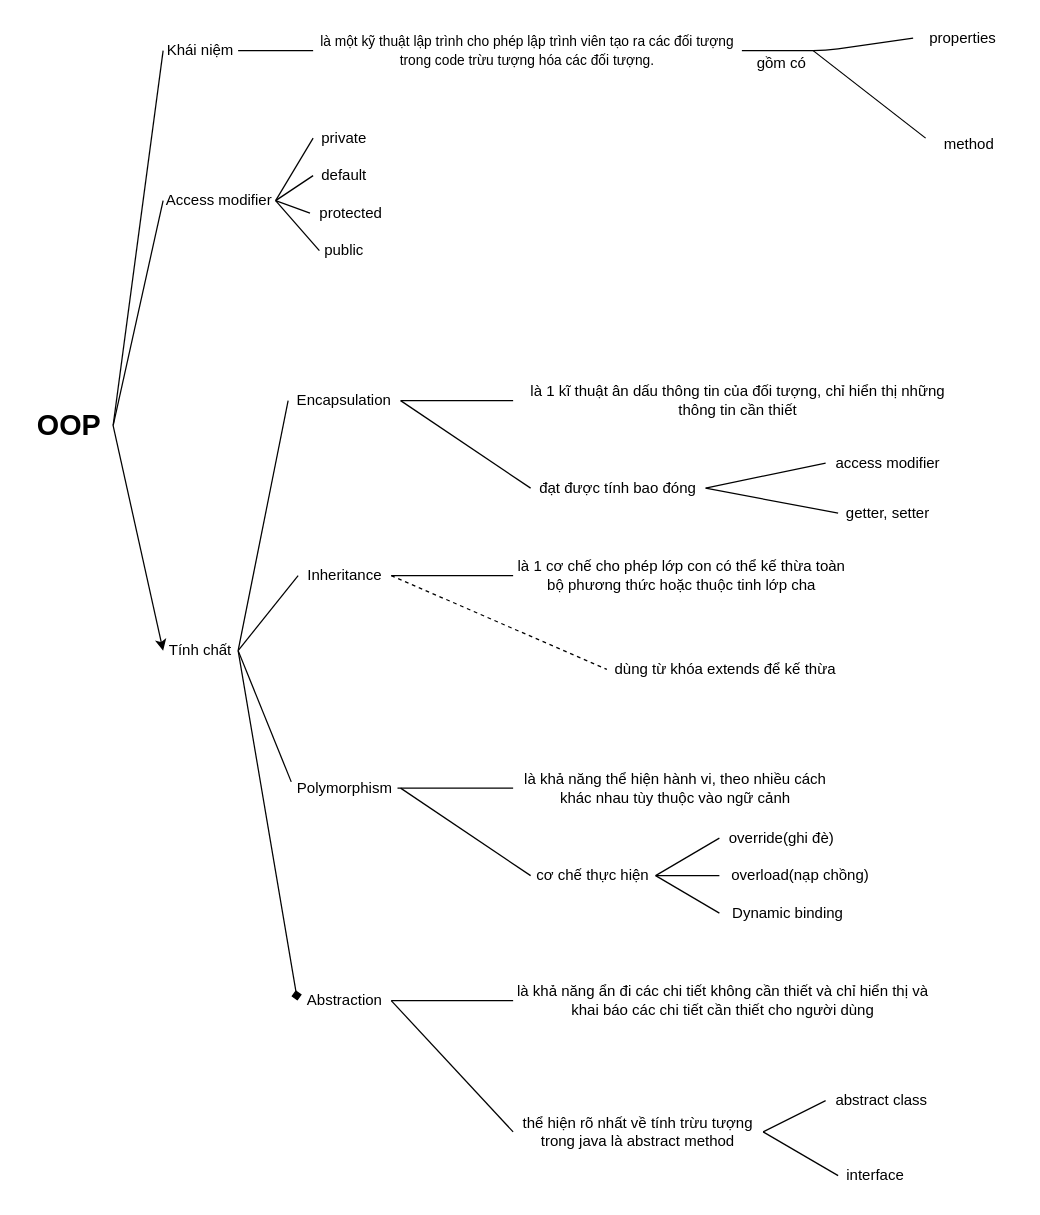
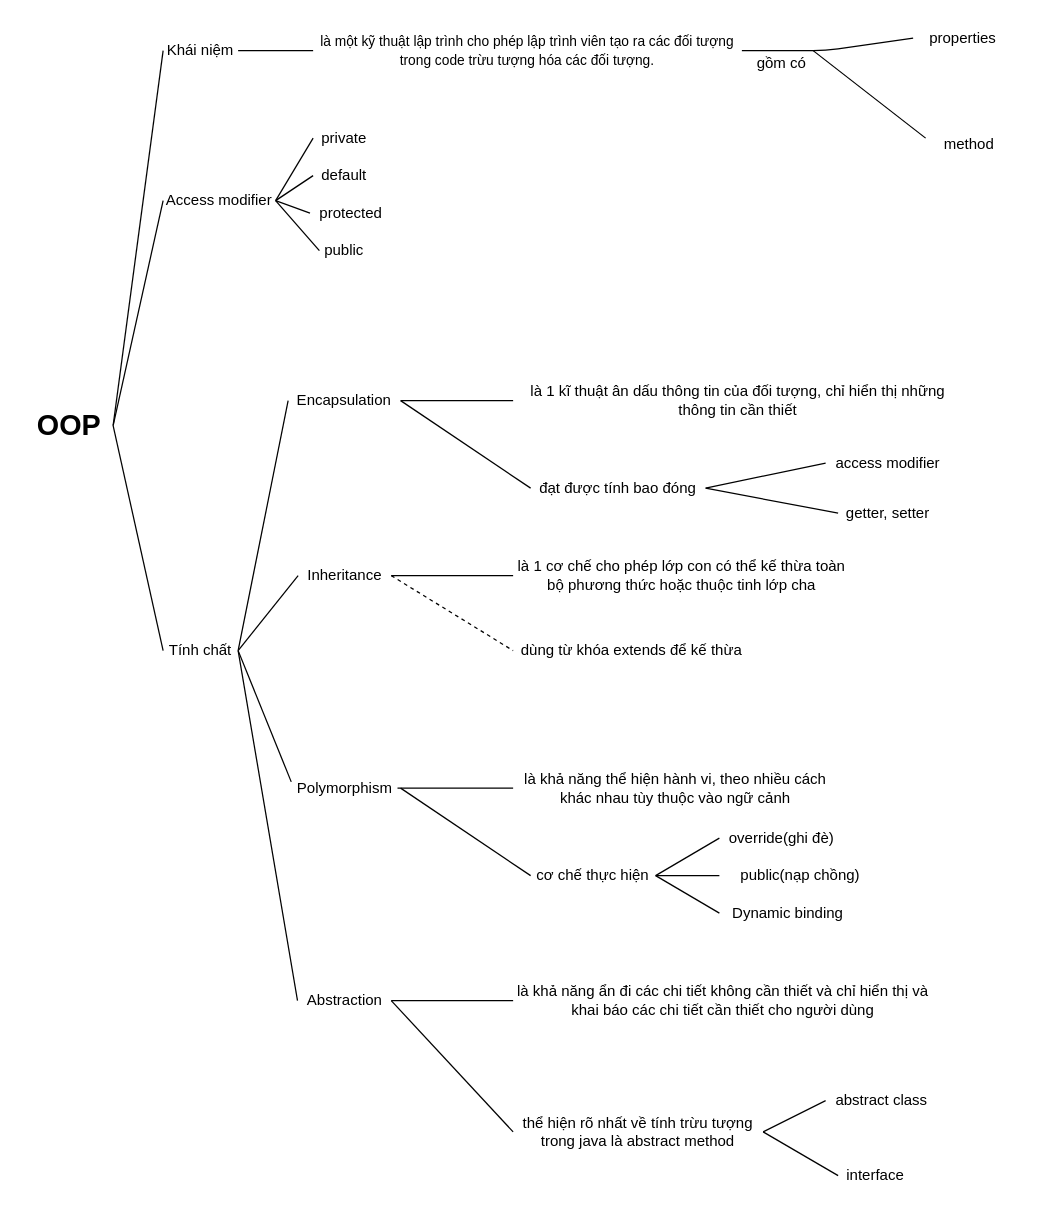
edge "OOP" -> "Tính chất": arrowhead classic -> none
node "dùng từ khóa extends để kế thừa": moved (726, 669) -> (632, 651)
node "overload(nạp chồng)": label "overload(nạp chồng)" -> "public(nạp chồng)"
edge "Tính chất" -> "Abstraction": arrowhead diamond -> none
